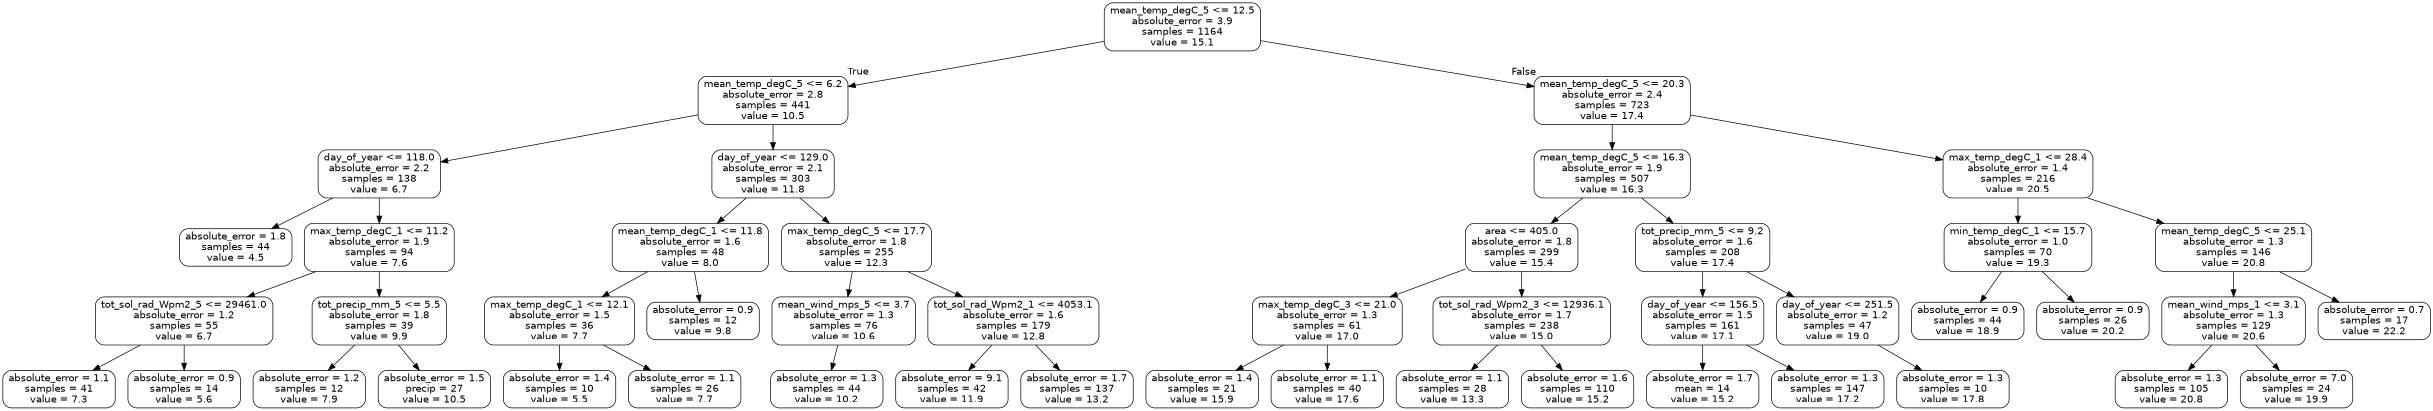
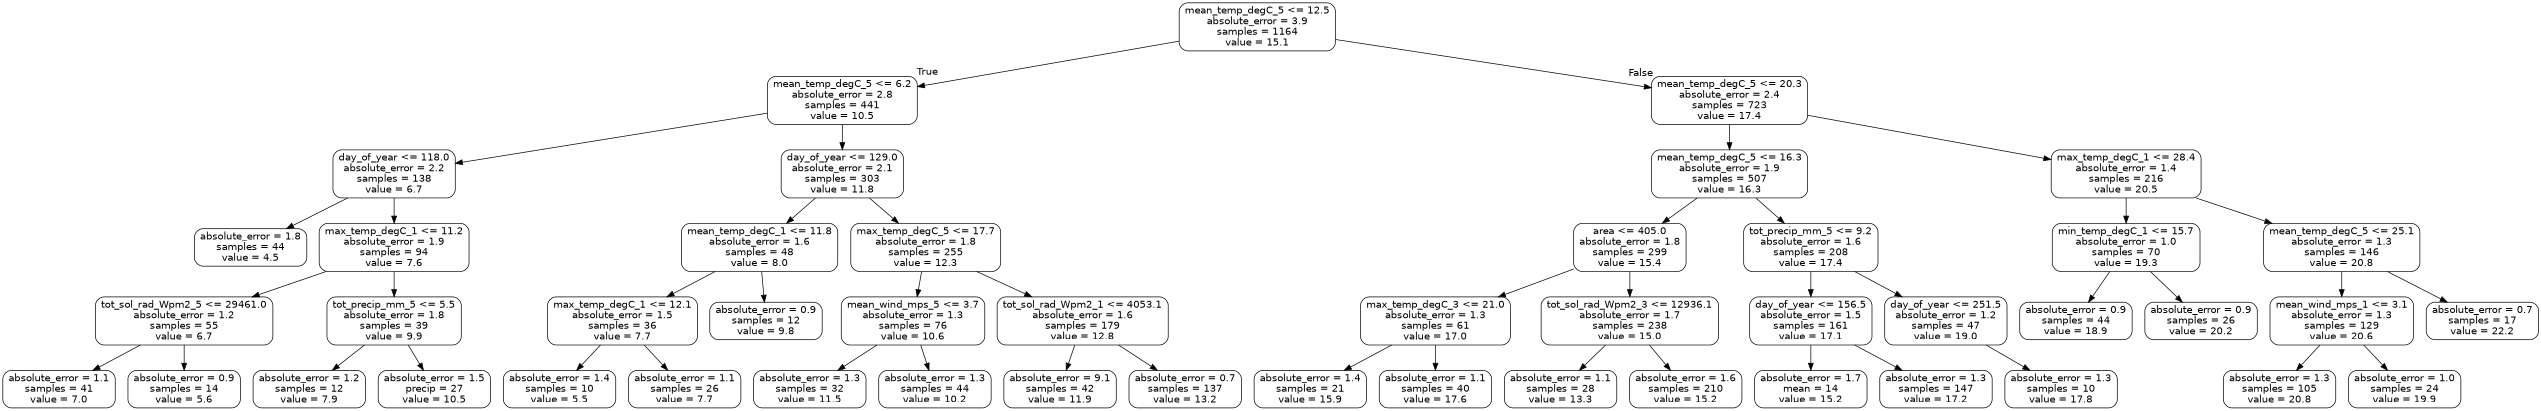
node "absolute_error = 1.1 samples = 41 value = 7.3": label "absolute_error = 1.1 samples = 41 value = 7.3" -> "absolute_error = 1.1 samples = 41 value = 7.0"
node "absolute_error = 1.3 samples = 32 value = 11.5": added
node "absolute_error = 1.7 samples = 137 value = 13.2": label "absolute_error = 1.7 samples = 137 value = 13.2" -> "absolute_error = 0.7 samples = 137 value = 13.2"
node "absolute_error = 1.6 samples = 110 value = 15.2": label "absolute_error = 1.6 samples = 110 value = 15.2" -> "absolute_error = 1.6 samples = 210 value = 15.2"
node "absolute_error = 7.0 samples = 24 value = 19.9": label "absolute_error = 7.0 samples = 24 value = 19.9" -> "absolute_error = 1.0 samples = 24 value = 19.9"
